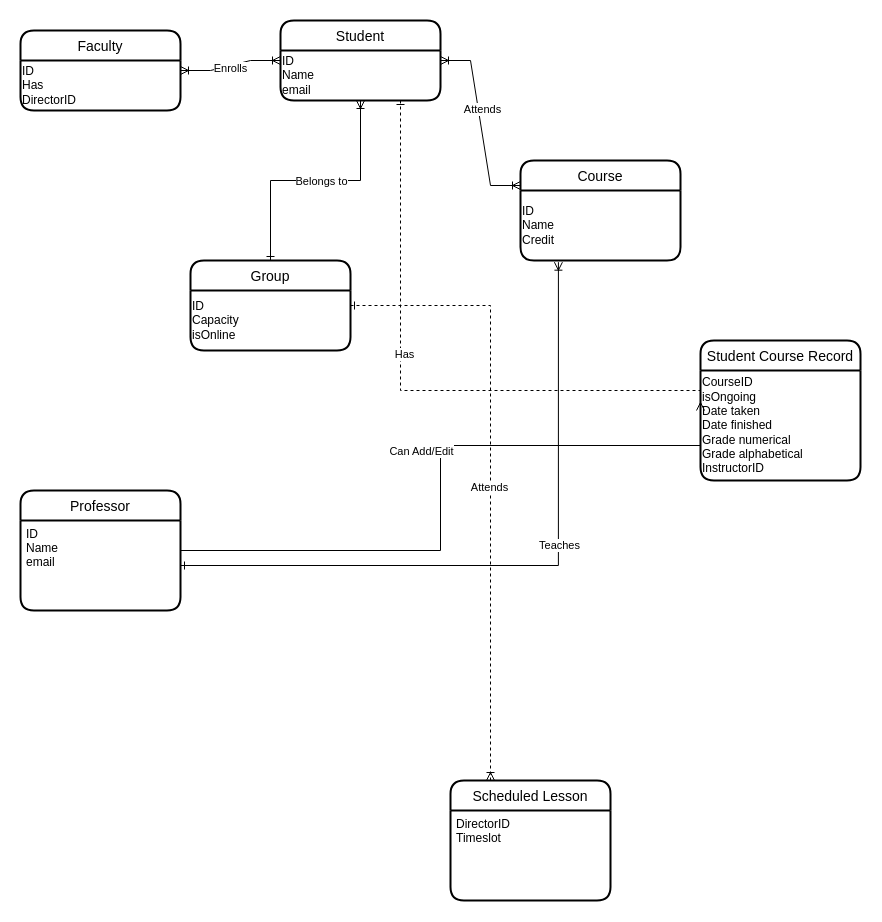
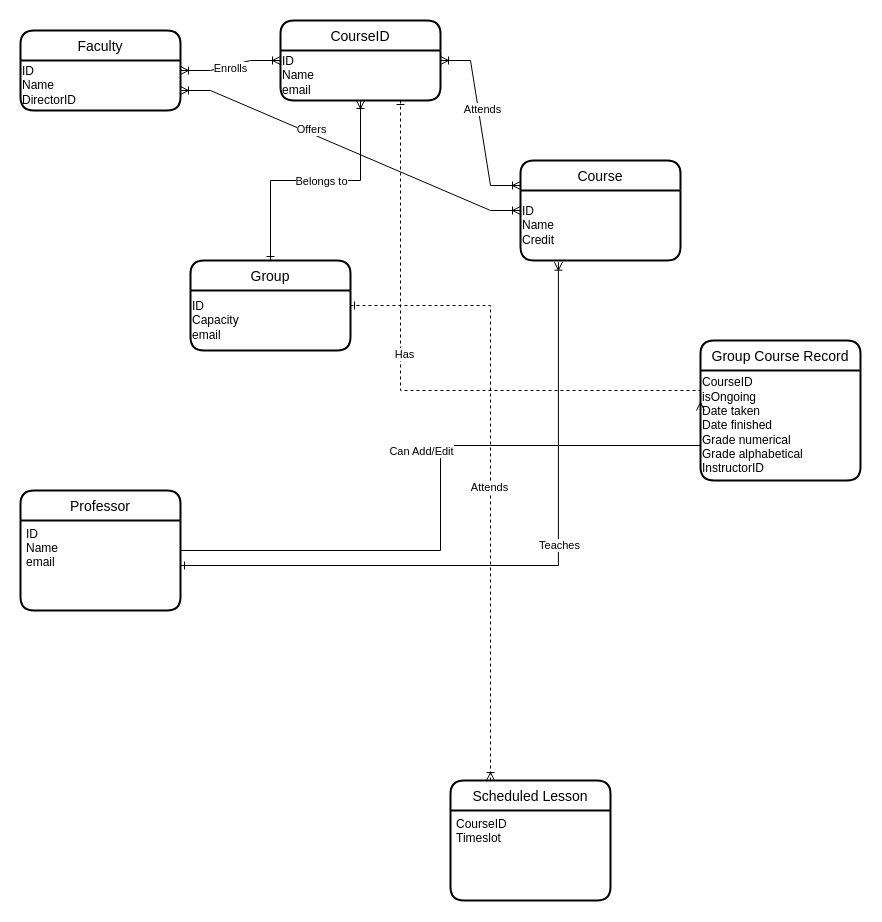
node "Student": label "Student" -> "CourseID"
node "ID Has DirectorID": label "ID Has DirectorID" -> "ID Name DirectorID"
edge "Faculty" -- "Course": added, label "Offers"
node "ID Capacity isOnline": label "ID Capacity isOnline" -> "ID Capacity email"
node "Student Course Record": label "Student Course Record" -> "Group Course Record"
node "DirectorID Timeslot": label "DirectorID Timeslot" -> "CourseID Timeslot"
